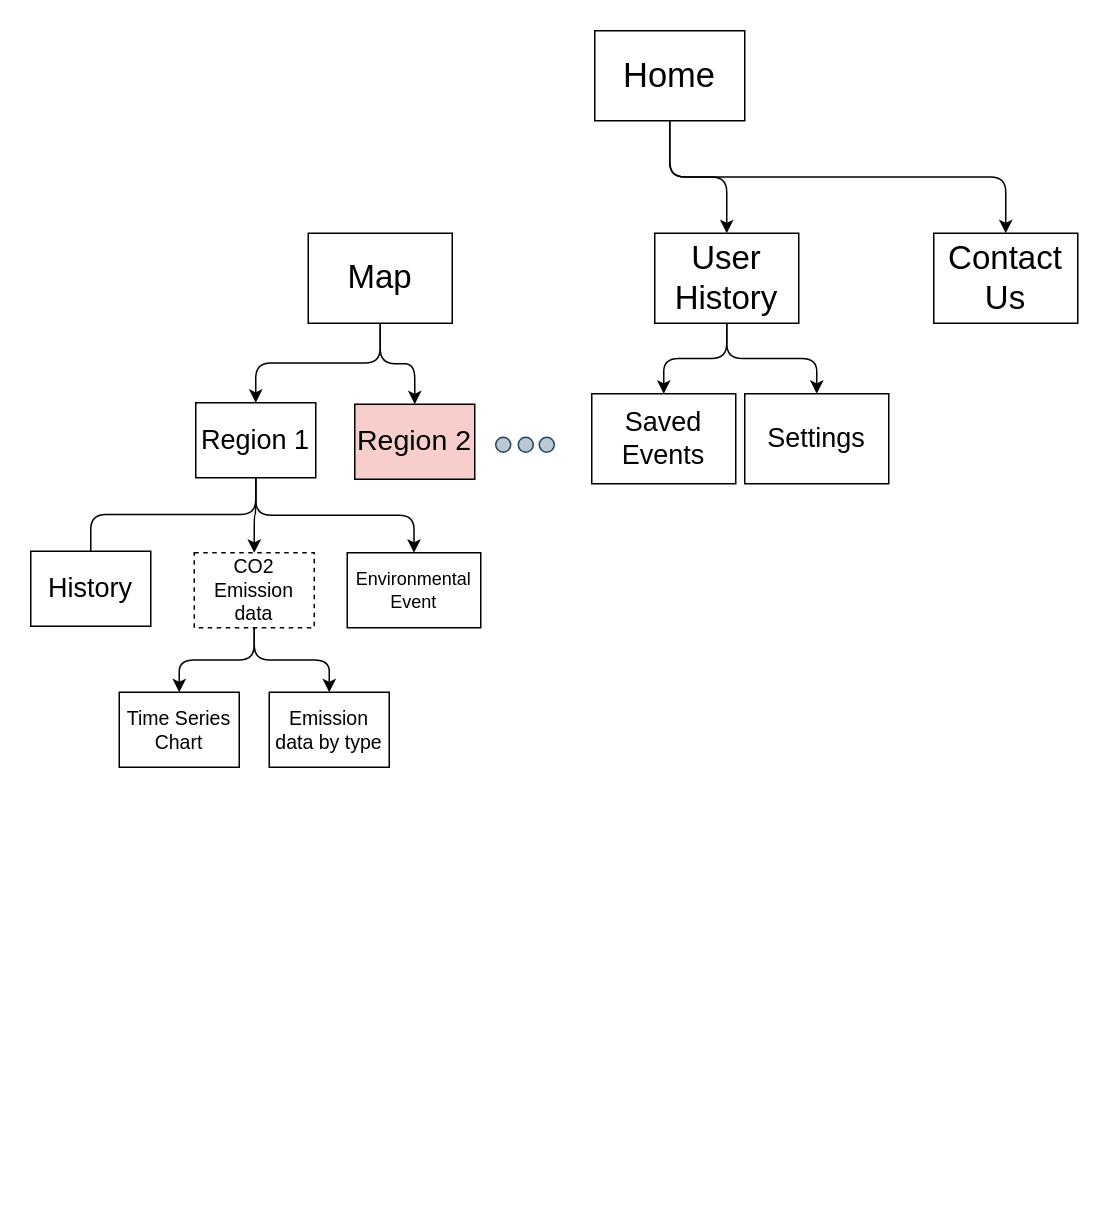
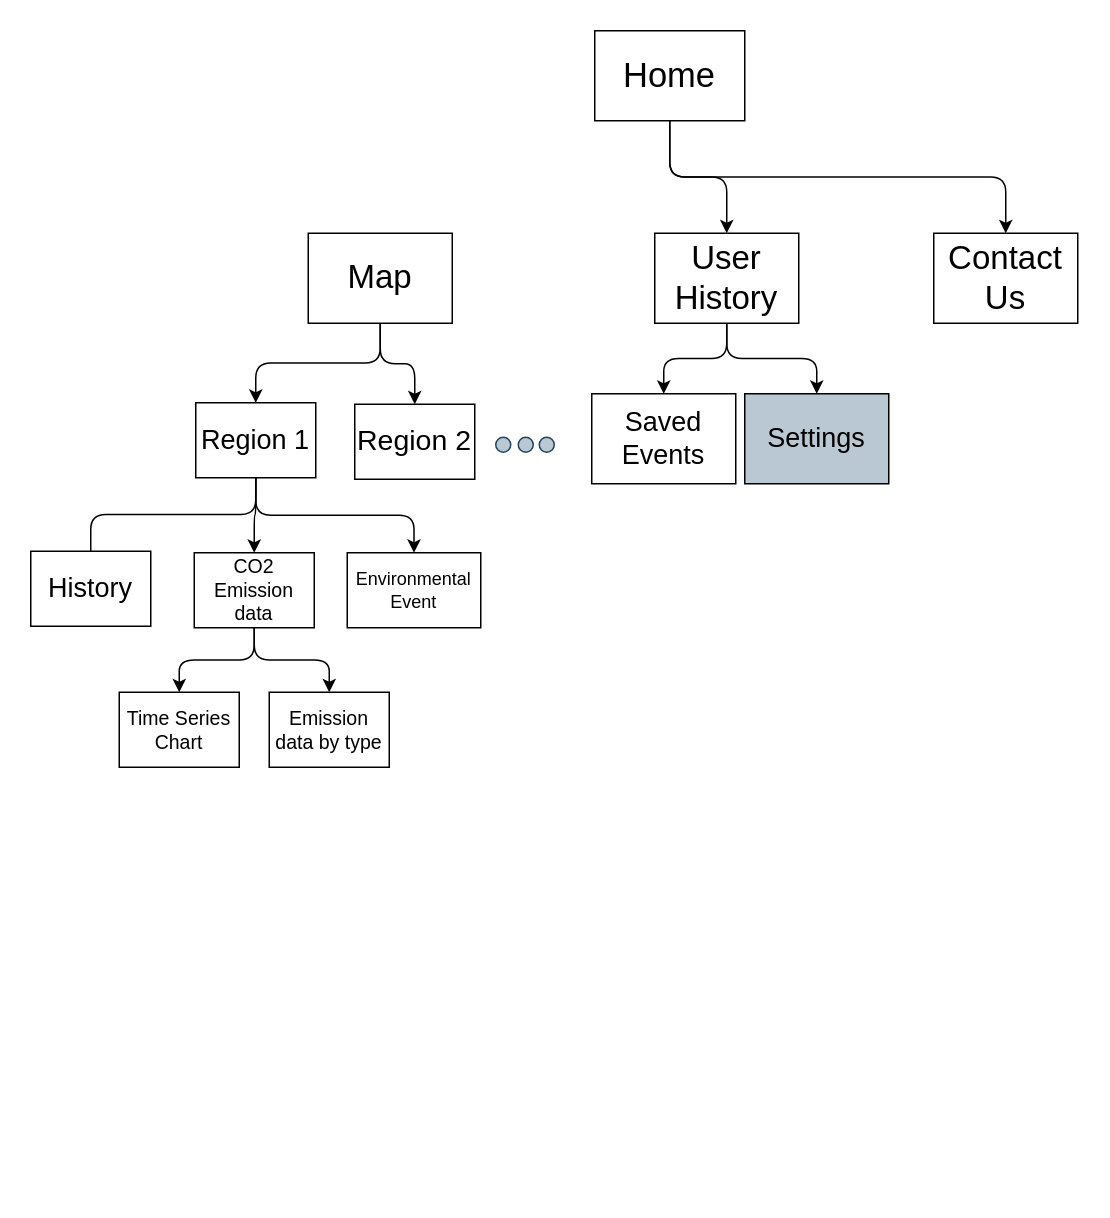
node "Settings": fillcolor #ffffff -> #bac8d3
node "Region 2": fillcolor #f8cecc -> #ffffff
node "CO2 Emission data": style dashed -> solid
